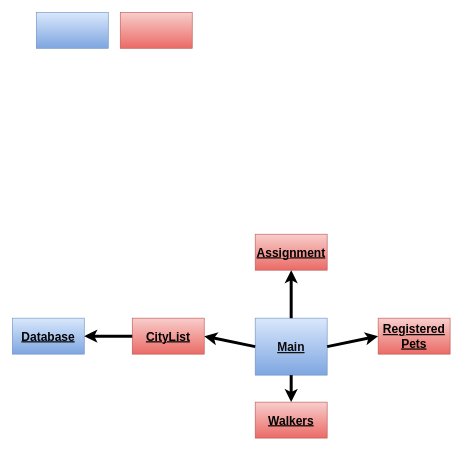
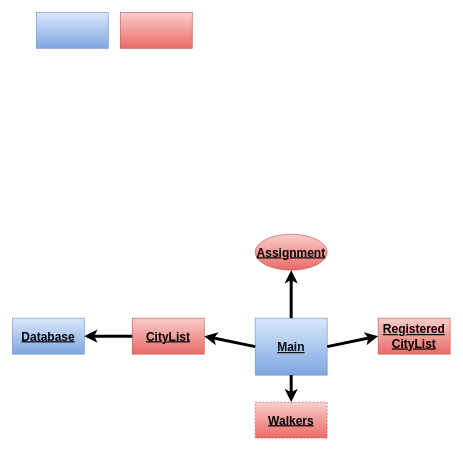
node "Assignment": shape rectangle -> ellipse
node "Registered Pets": label "Registered Pets" -> "Registered CityList"
node "Walkers": style solid -> dashed
